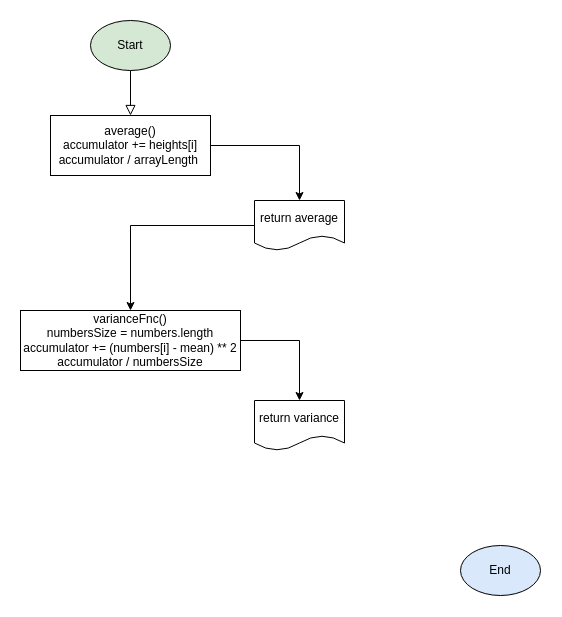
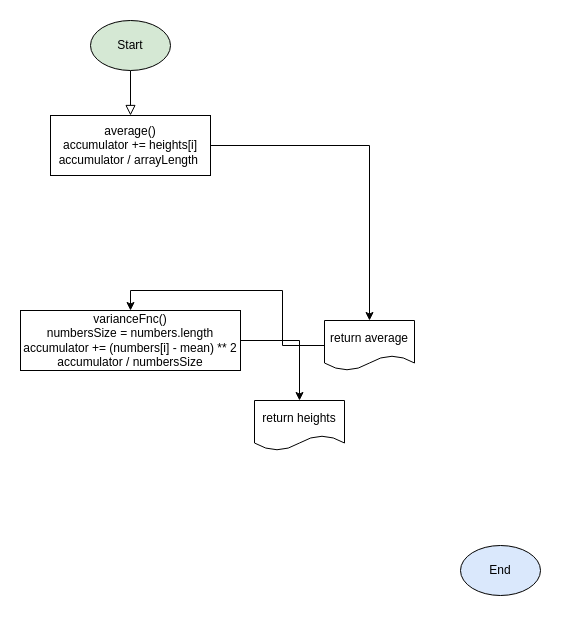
node "return average": moved (300, 226) -> (370, 346)
node "return variance": label "return variance" -> "return heights"
